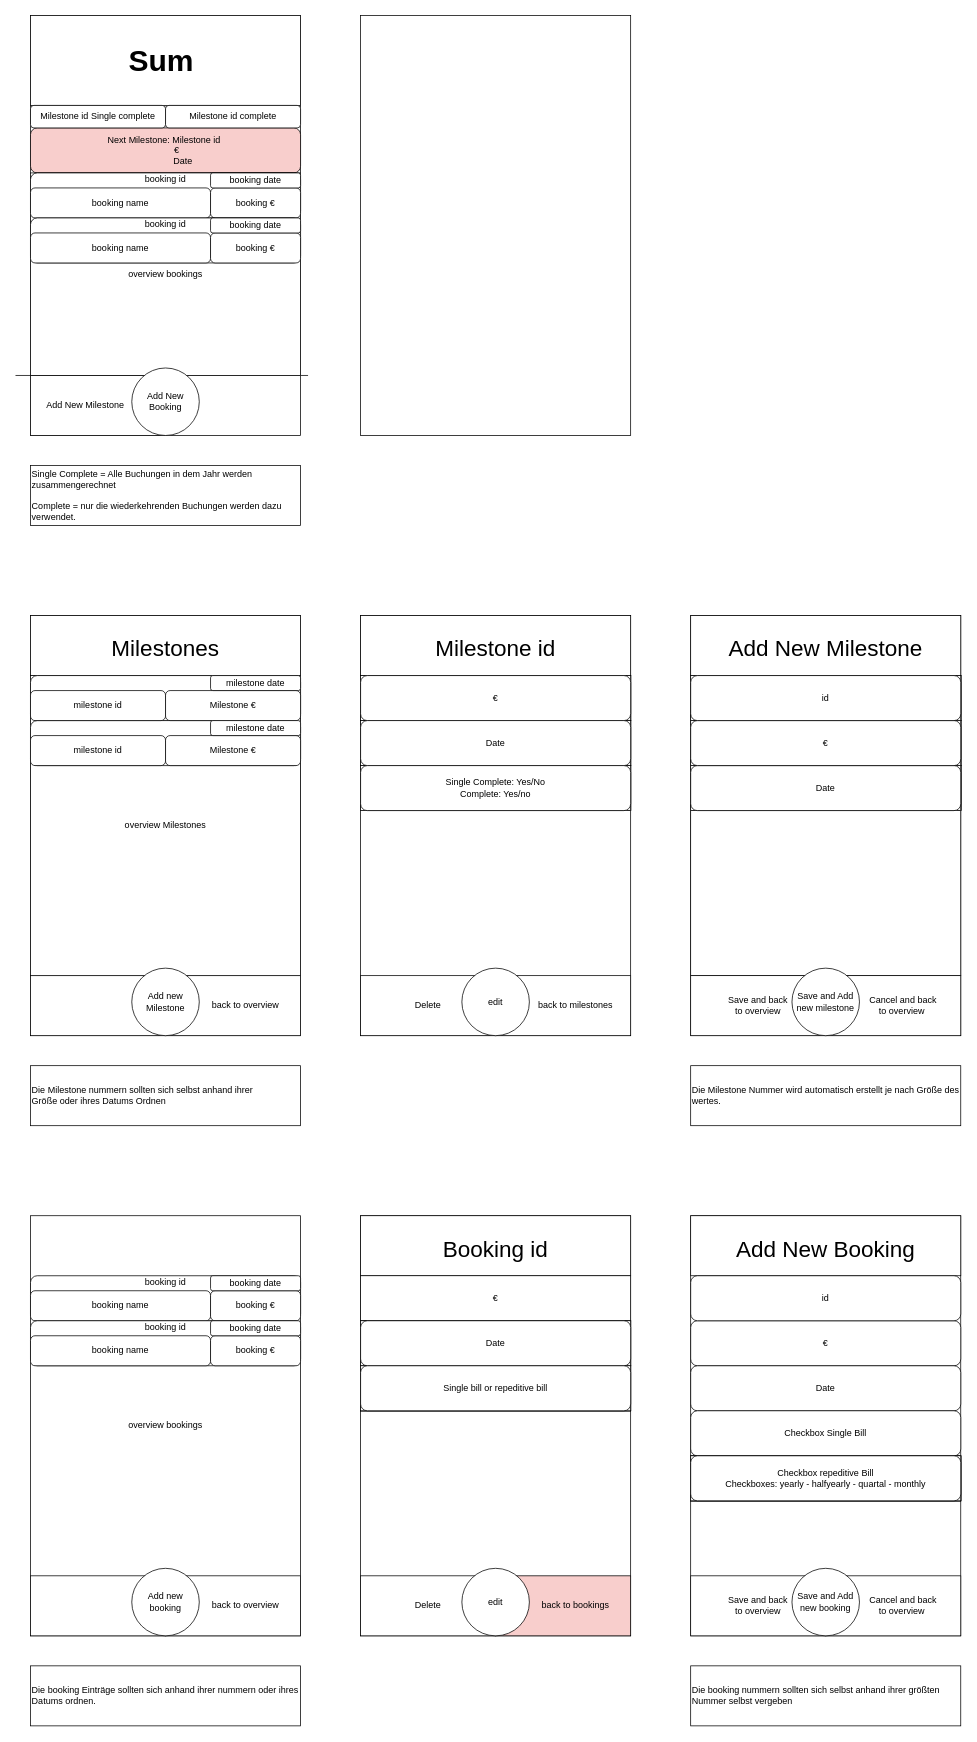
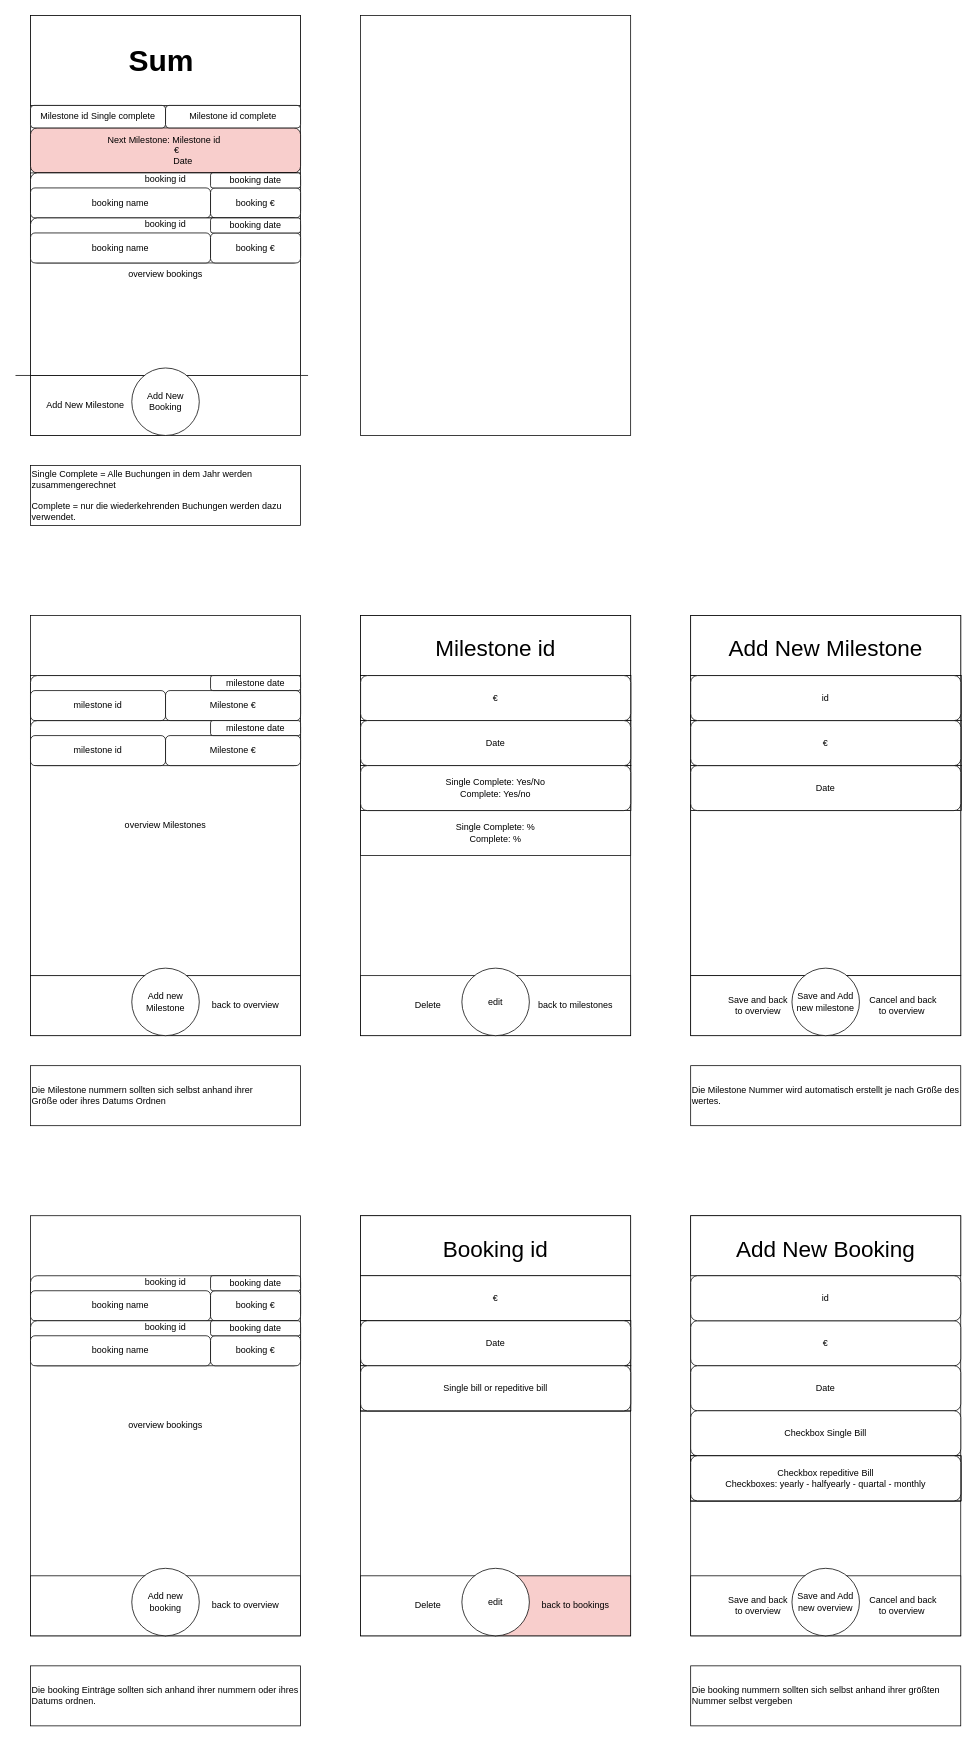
node "Milestones": removed
node "Single Complete: % Complete: %": added
node "Save and Add new booking": label "Save and Add new booking" -> "Save and Add new overview"
